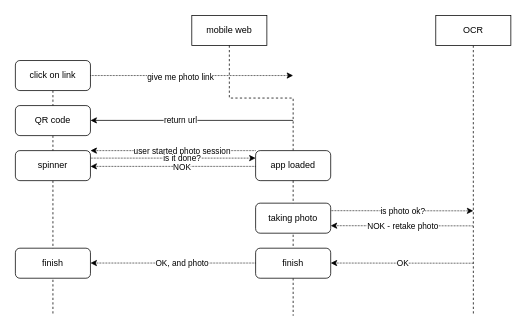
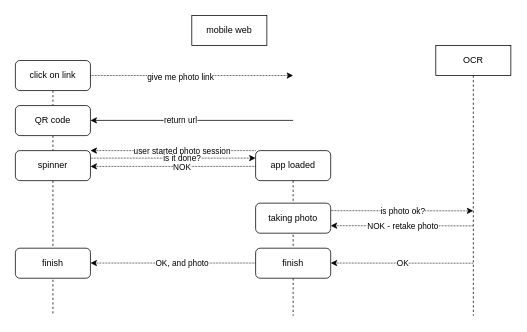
node "OCR": moved (473, 30) -> (473, 60)
edge "mobile web" -- "app loaded": removed
